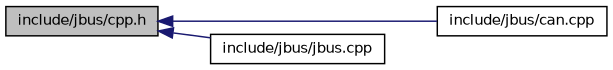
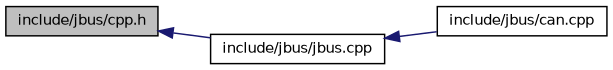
edge "include/jbus/can.cpp" -> "include/jbus/cpp.h": now "include/jbus/can.cpp" -> "include/jbus/jbus.cpp"
